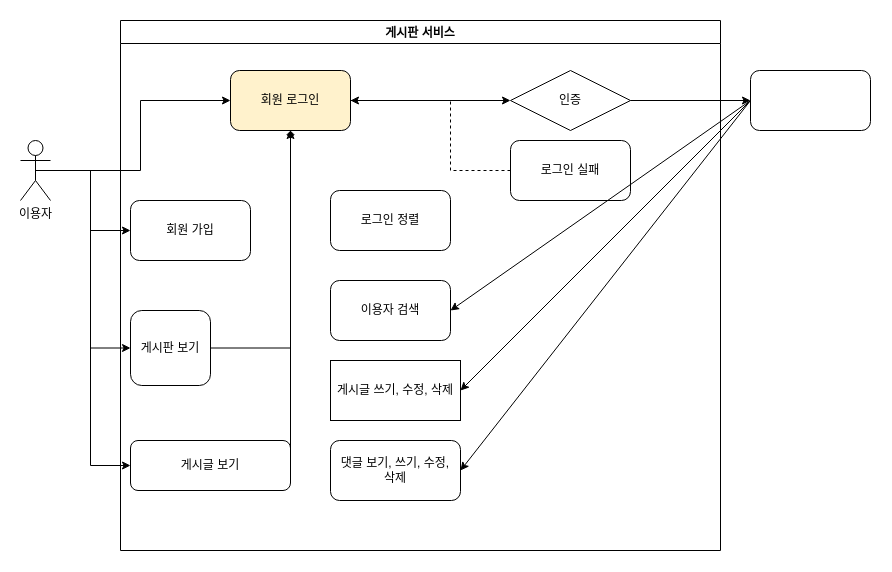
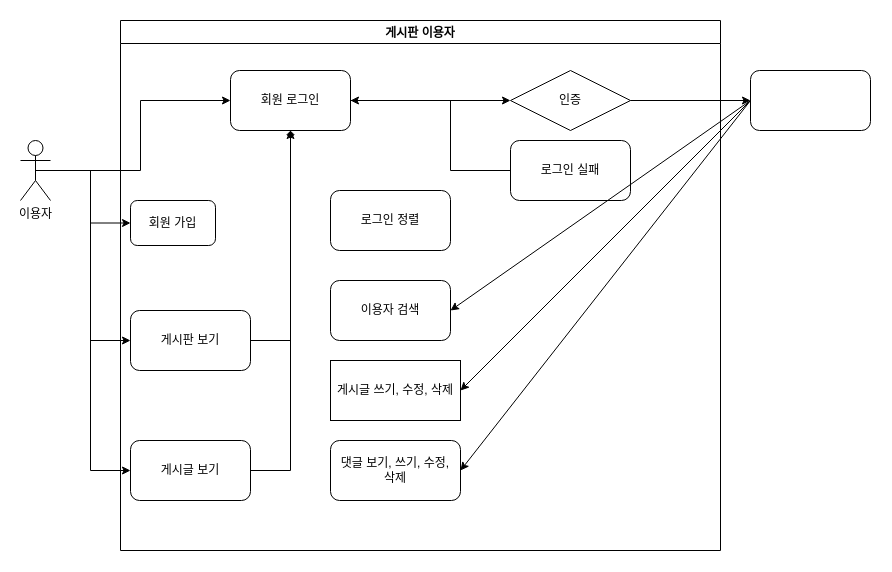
node "게시판 서비스": label "게시판 서비스" -> "게시판 이용자"
node "회원 로그인": fillcolor #fff2cc -> #ffffff
edge "로그인 실패" -> "회원 로그인": style dashed -> solid
node "회원 가입": size 120x60 -> 85x45
node "게시판 보기": size 80x75 -> 120x60
node "게시글 보기": size 160x50 -> 120x60
